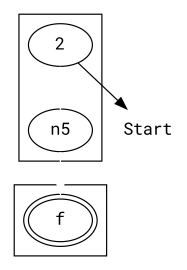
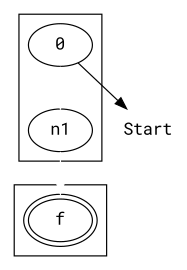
node "2": label "2" -> "0"
node "n5": label "n5" -> "n1"
